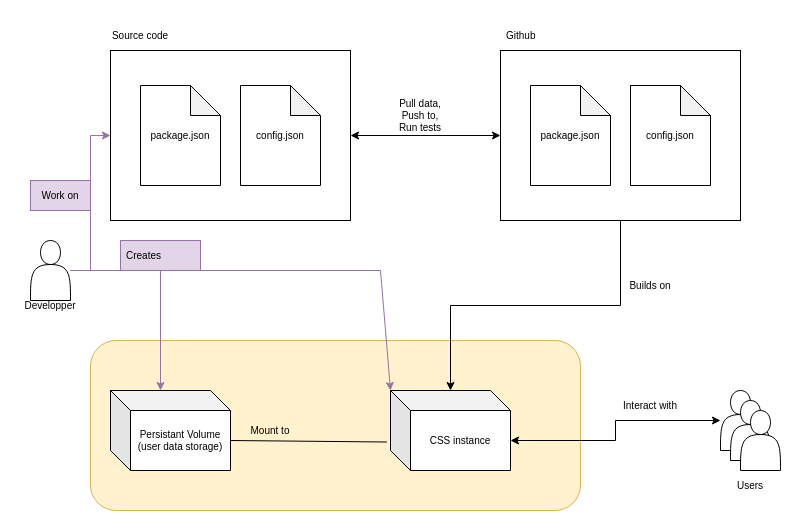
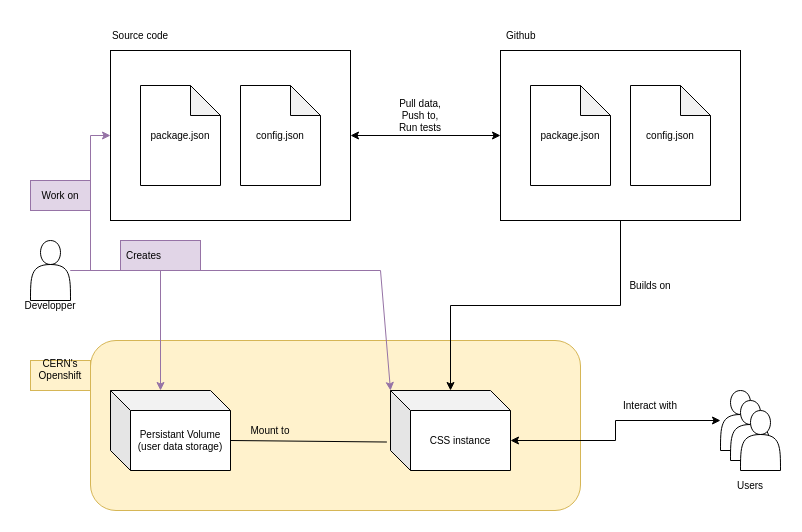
node "CERN's Openshift": added
